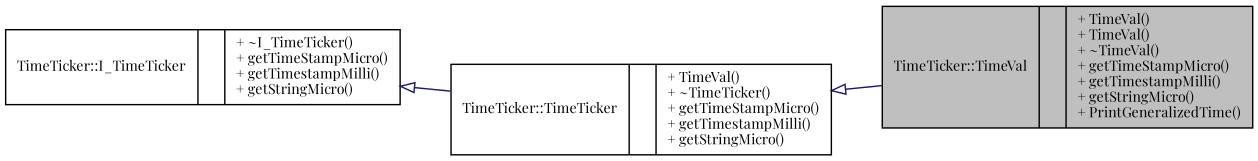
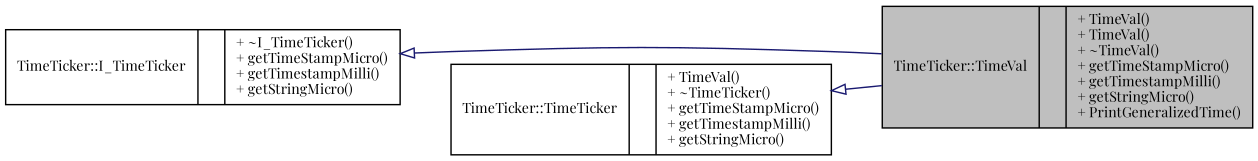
edge "TimeTicker::TimeTicker" -> "TimeTicker::I_TimeTicker": now "TimeTicker::TimeVal" -> "TimeTicker::I_TimeTicker"
